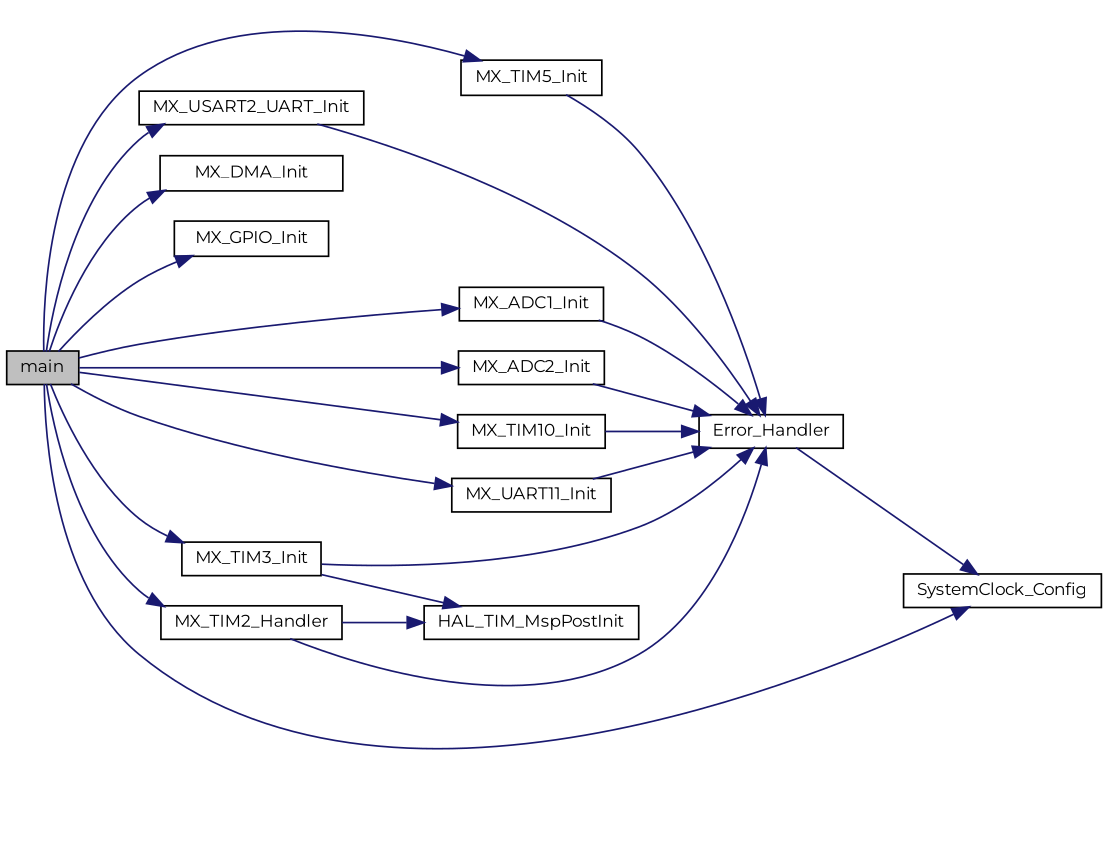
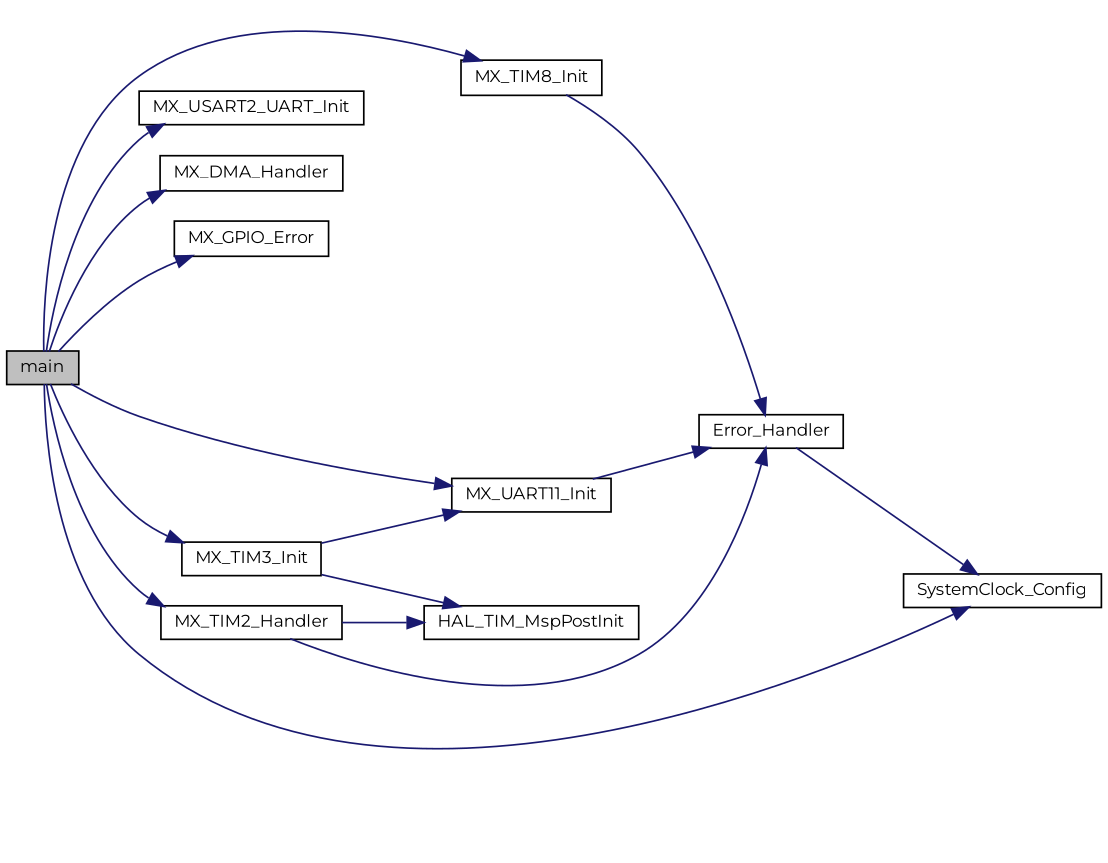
node "MX_TIM5_Init": label "MX_TIM5_Init" -> "MX_TIM8_Init"
node "MX_DMA_Init": label "MX_DMA_Init" -> "MX_DMA_Handler"
edge "MX_USART2_UART_Init" -> "Error_Handler": removed
node "MX_GPIO_Init": label "MX_GPIO_Init" -> "MX_GPIO_Error"
node "MX_ADC1_Init": removed
node "MX_ADC2_Init": removed
node "MX_TIM10_Init": removed
edge "MX_TIM3_Init" -> "Error_Handler": now "MX_TIM3_Init" -> "MX_UART11_Init"
